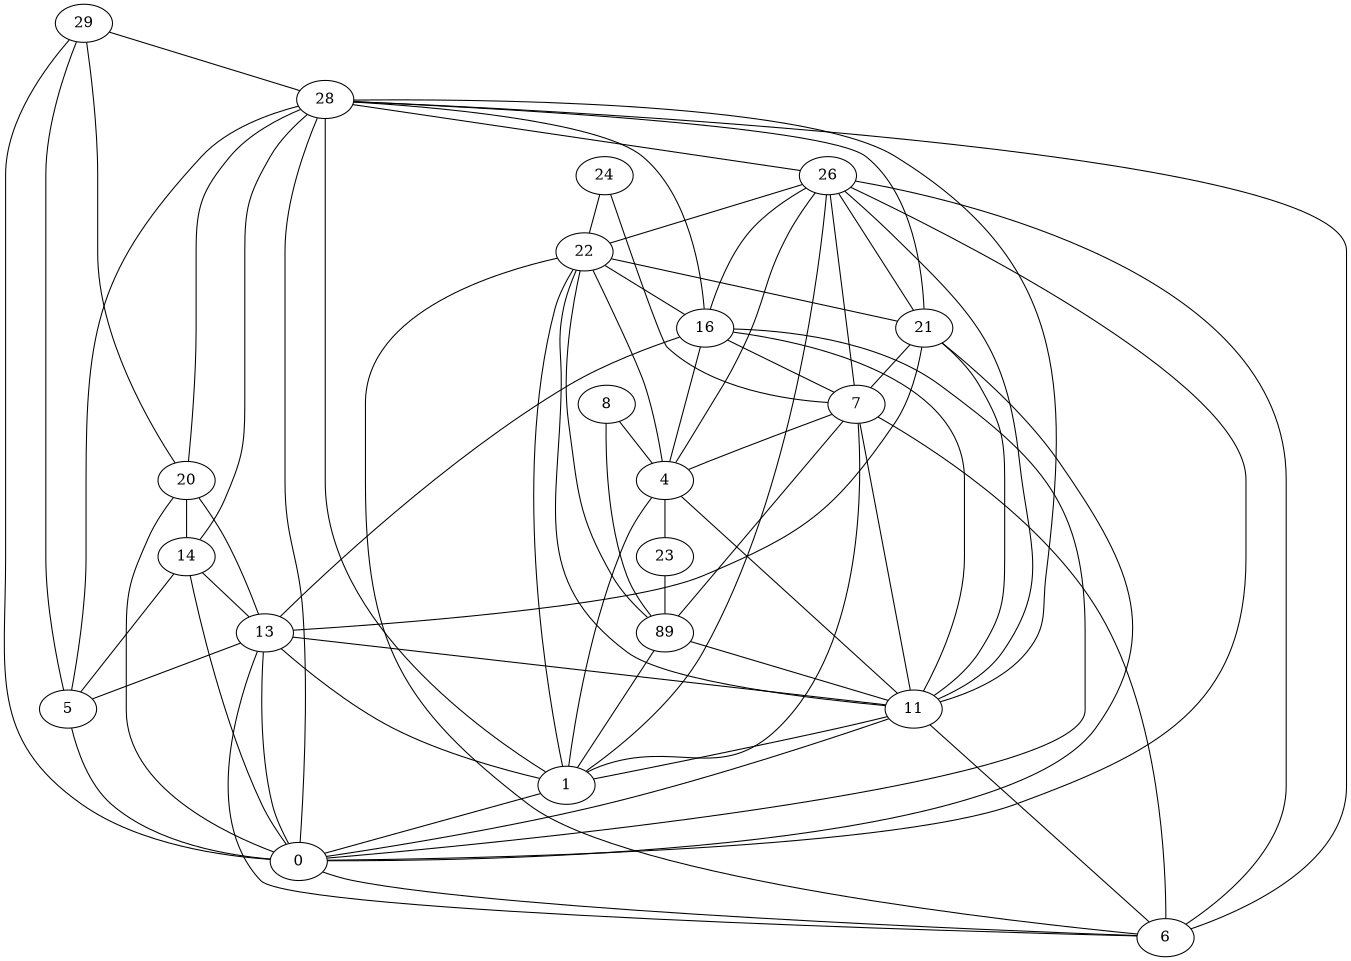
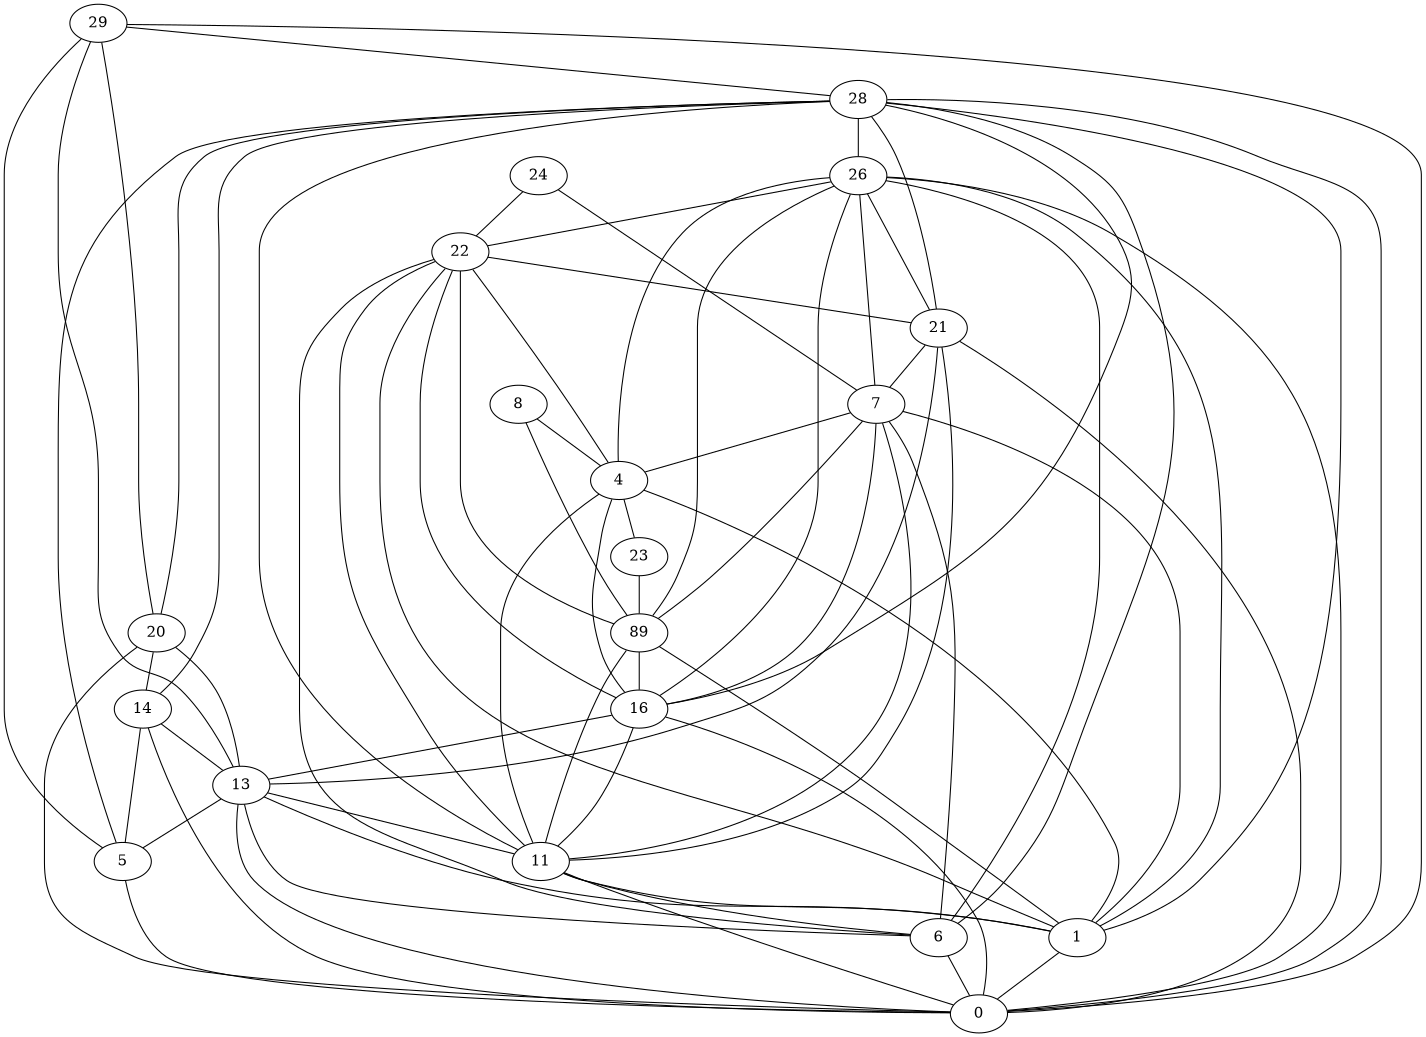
edge "13" -> "29": added
edge "11" -> "26": now "89" -> "26"
edge "16" -> "89": added
edge "6" -> "0": reversed
